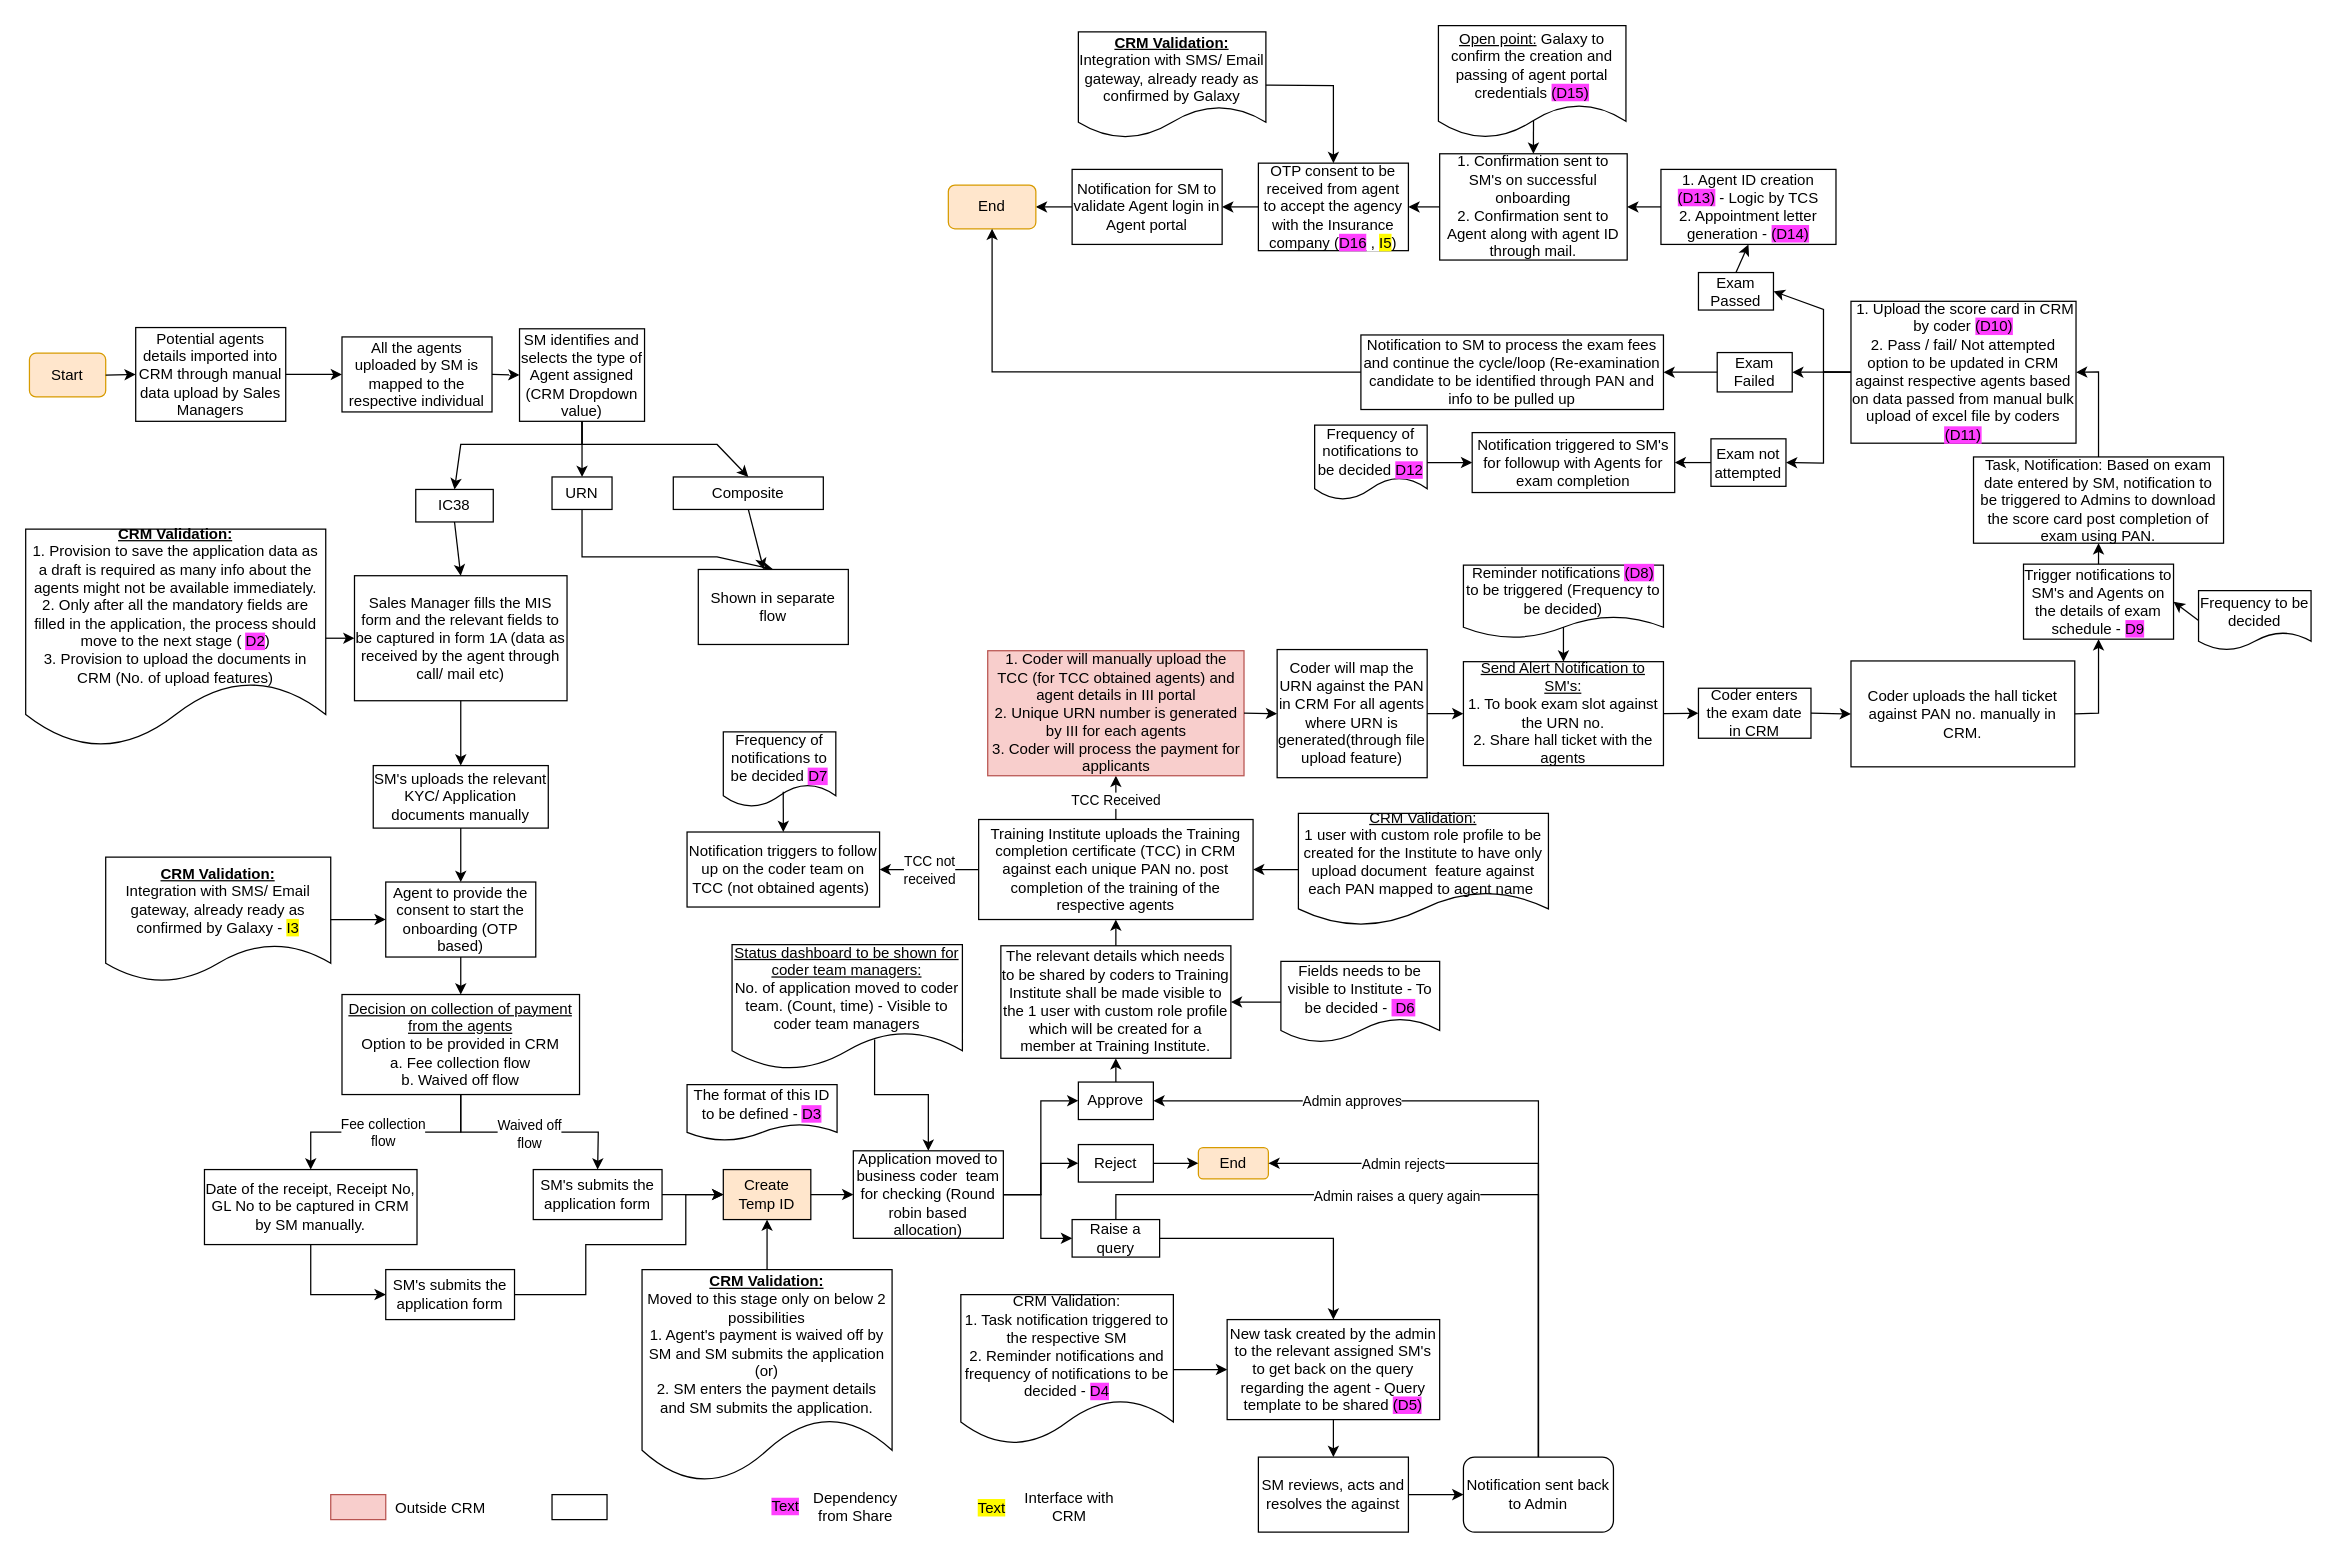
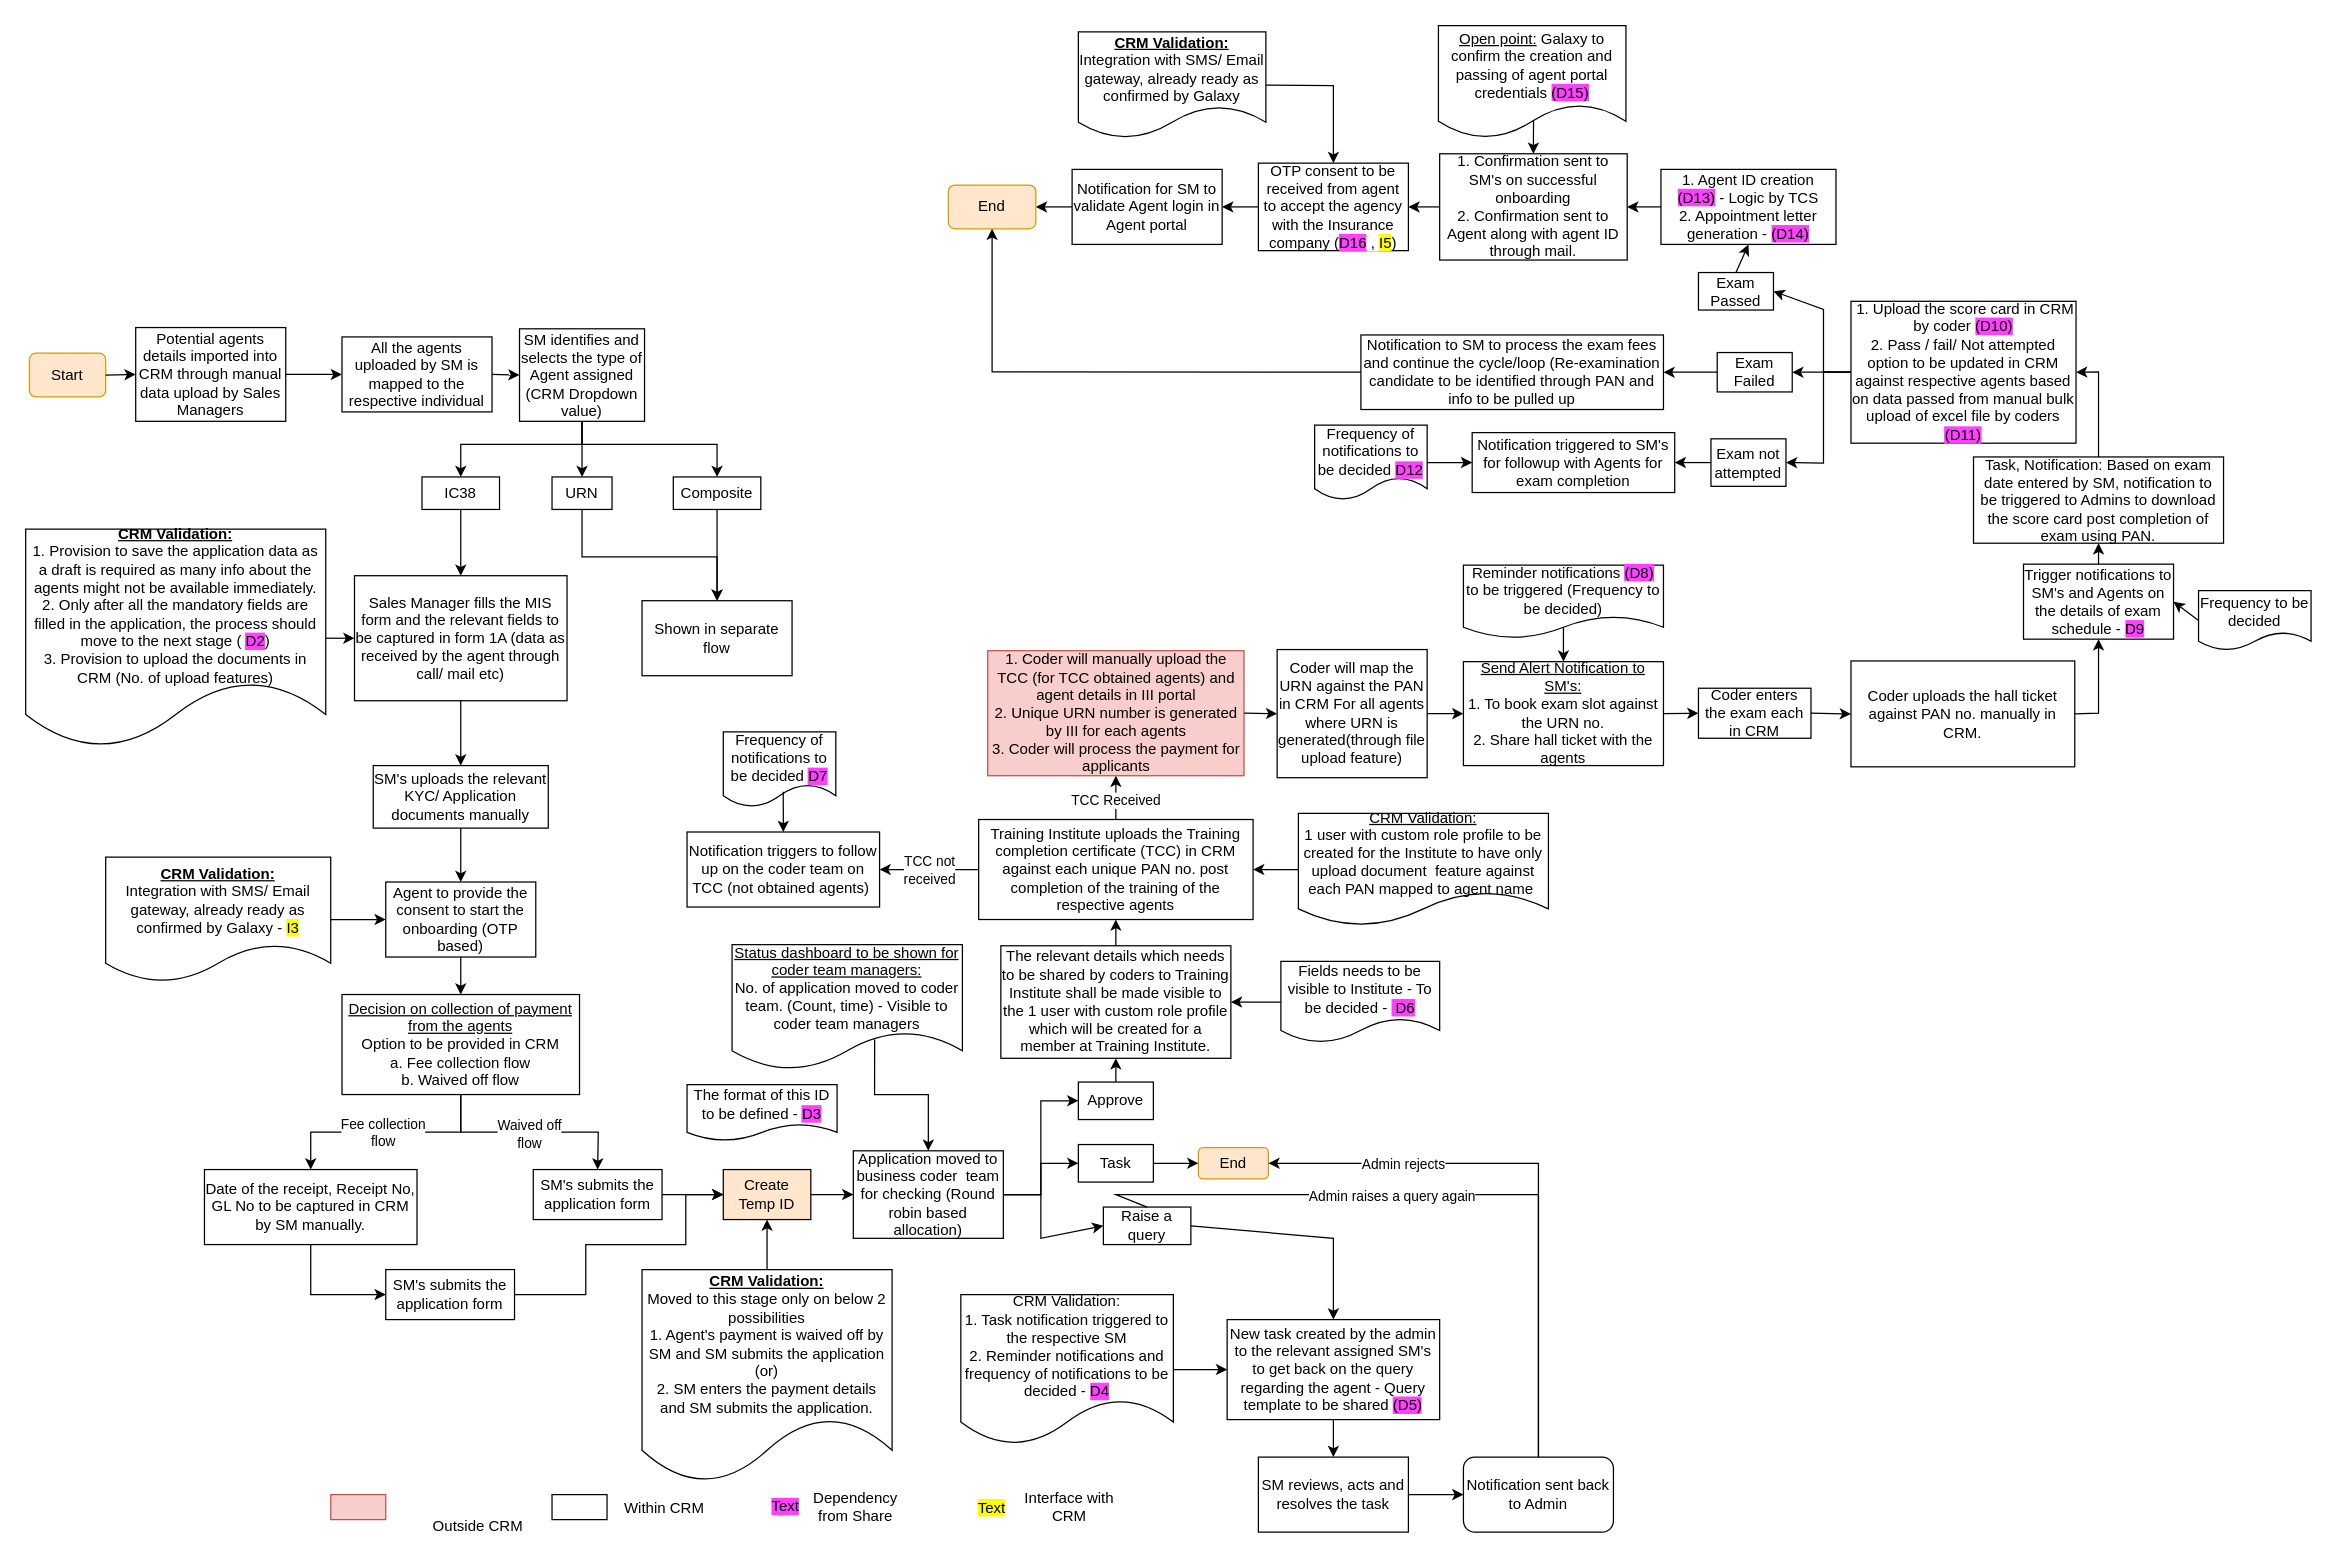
node "Composite": size 150x33 -> 88x33
node "IC38": moved (454, 506) -> (461, 493)
node "Shown in separate flow": moved (773, 607) -> (717, 638)
node "Coder enters the exam date in CRM": label "Coder enters the exam date in CRM" -> "Coder enters the exam each in CRM"
edge "Notification sent back to Admin" -> "Approve": removed, label "Admin approves"
node "Reject": label "Reject" -> "Task"
node "Raise a query": moved (1116, 1238) -> (1147, 1226)
node "SM reviews, acts and resolves the against": label "SM reviews, acts and resolves the against" -> "SM reviews, acts and resolves the task"
node "Outside CRM": moved (441, 1508) -> (478, 1527)
node "Within CRM": added
